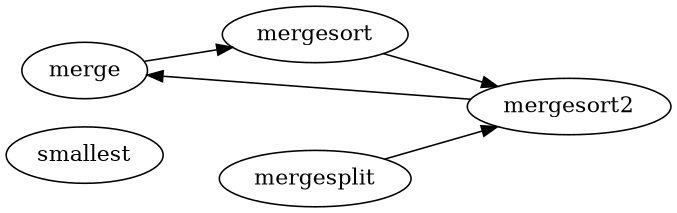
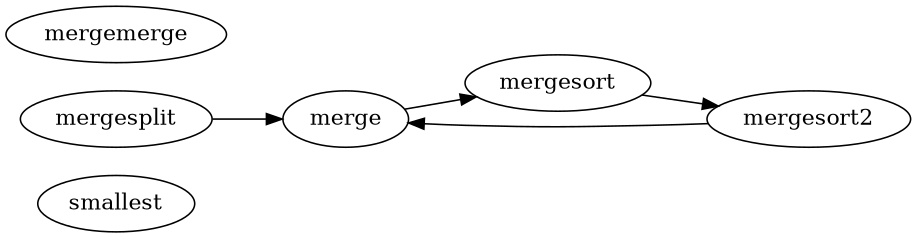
node "mergemerge": added
edge "mergesplit" -> "mergesort2": now "mergesplit" -> "merge"
